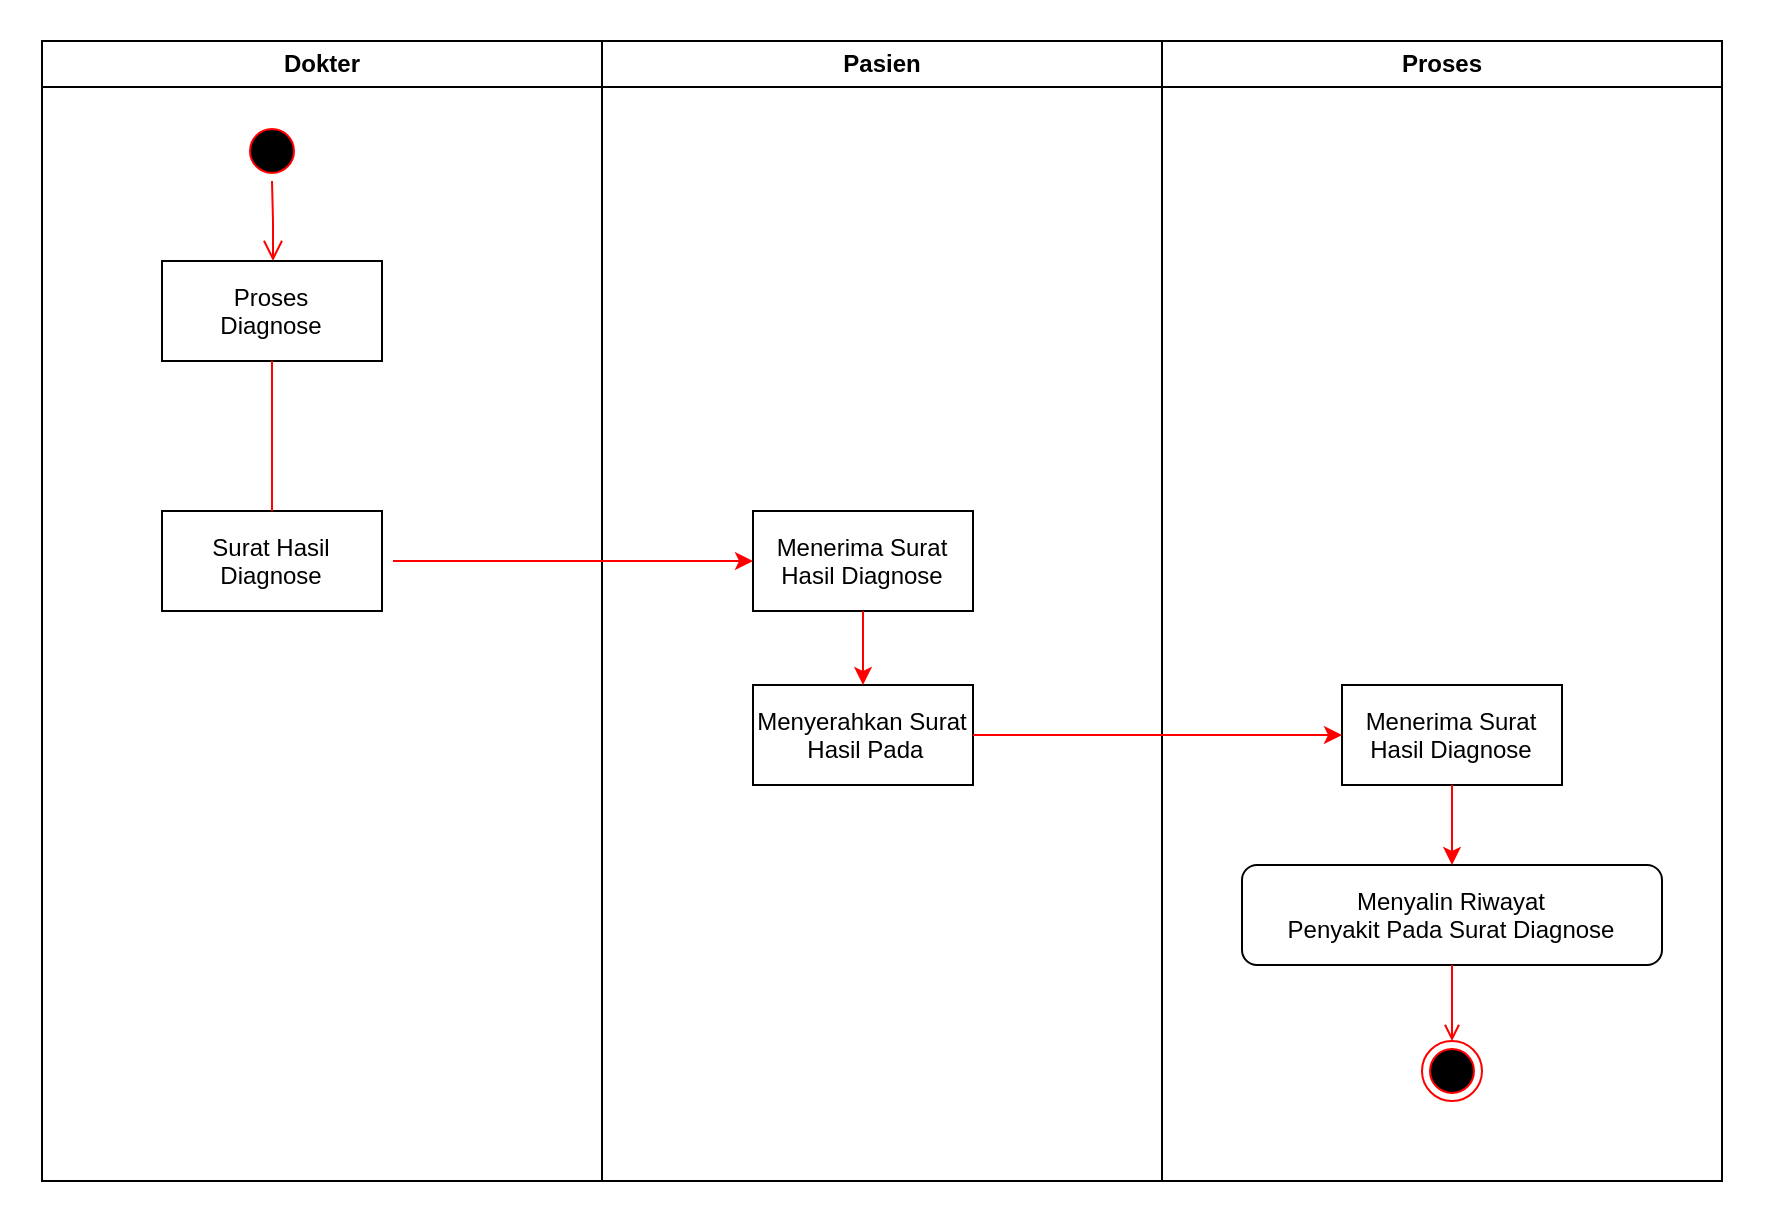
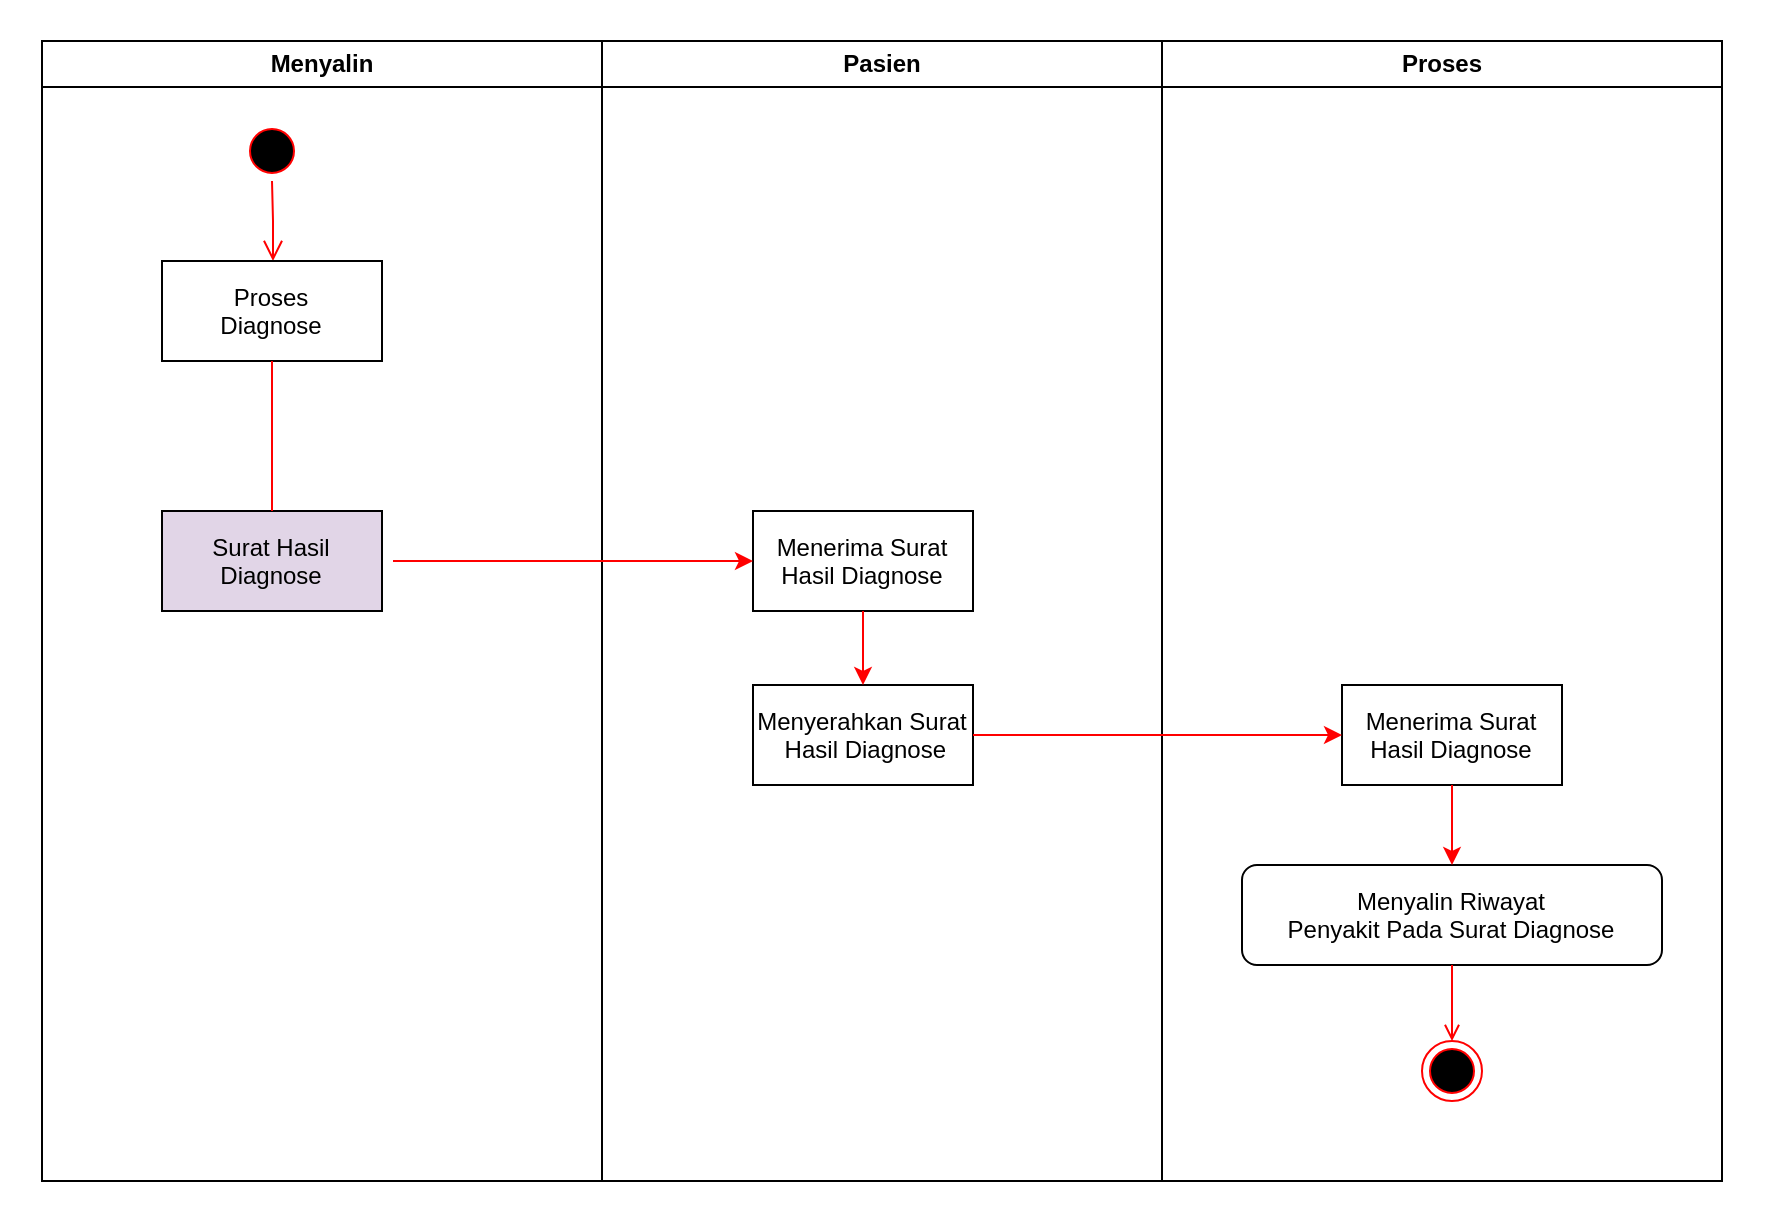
node "Dokter": label "Dokter" -> "Menyalin"
node "Surat Hasil Diagnose": fillcolor #ffffff -> #e1d5e7
node "Menyerahkan Surat Hasil Pada": label "Menyerahkan Surat Hasil Pada" -> "Menyerahkan Surat Hasil Diagnose"
